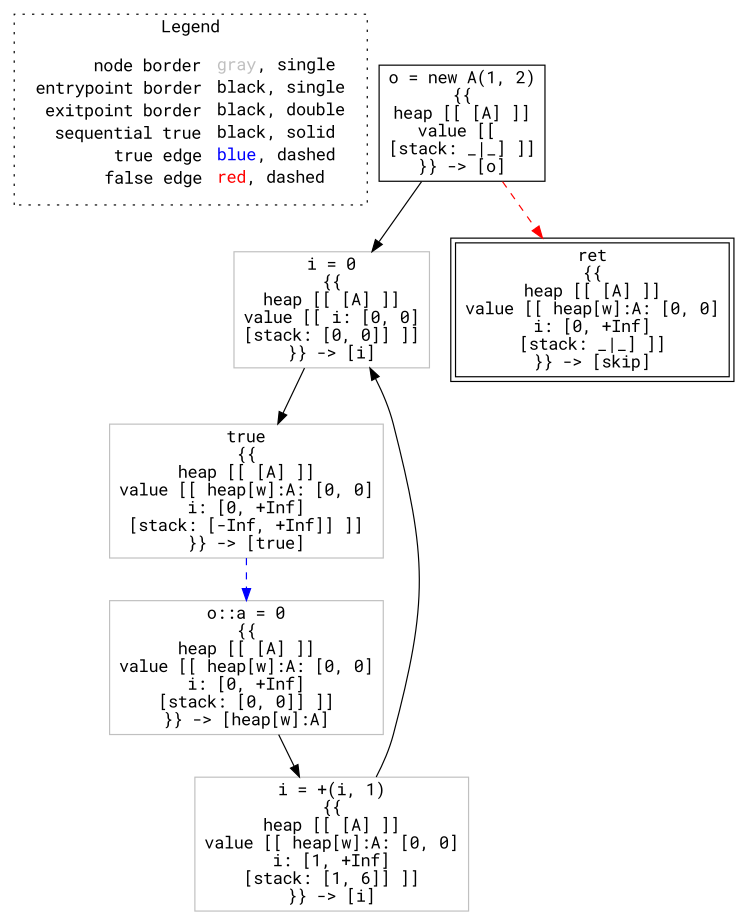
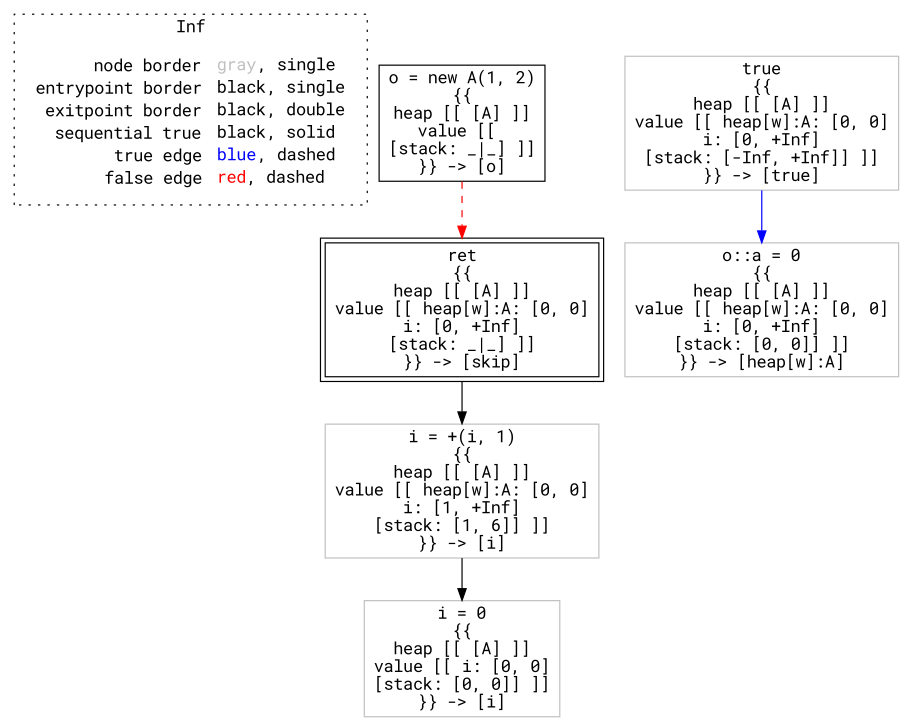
cluster "Legend": label "Legend" -> "Inf"
edge "o = new A(1, 2)" -> "i = 0": removed
edge "i = 0" -> "true": removed
edge "true" -> "o::a = 0": style dashed -> solid
edge "o::a = 0" -> "i = +(i, 1)": now "ret" -> "i = +(i, 1)"
